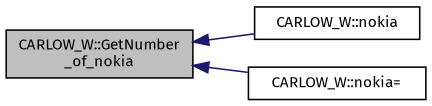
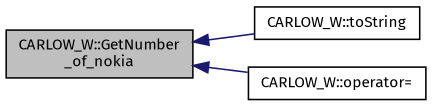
node "CARLOW_W::nokia": label "CARLOW_W::nokia" -> "CARLOW_W::toString"
node "CARLOW_W::nokia=": label "CARLOW_W::nokia=" -> "CARLOW_W::operator="
